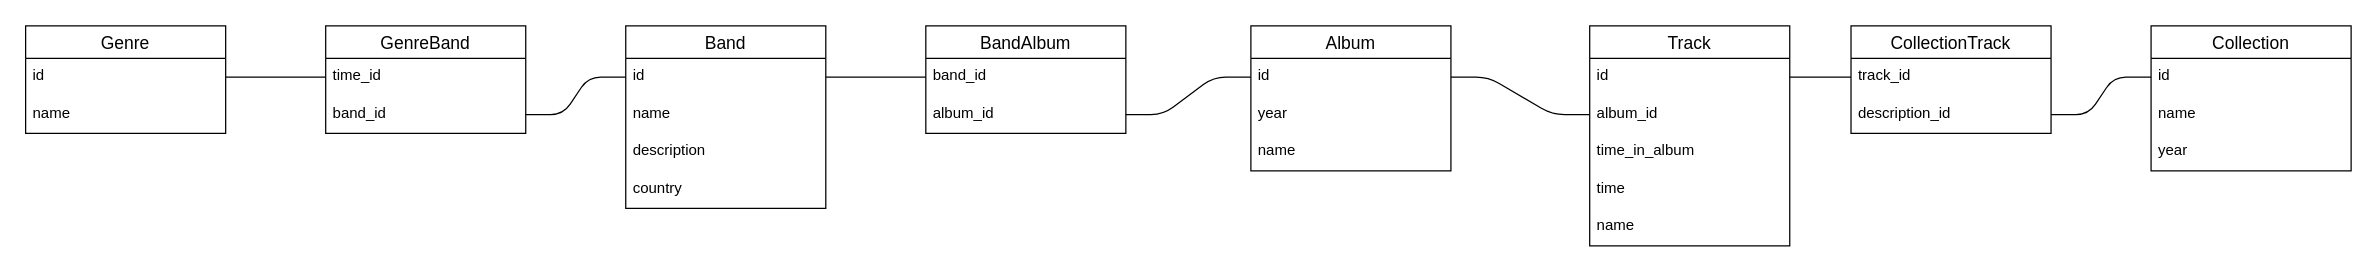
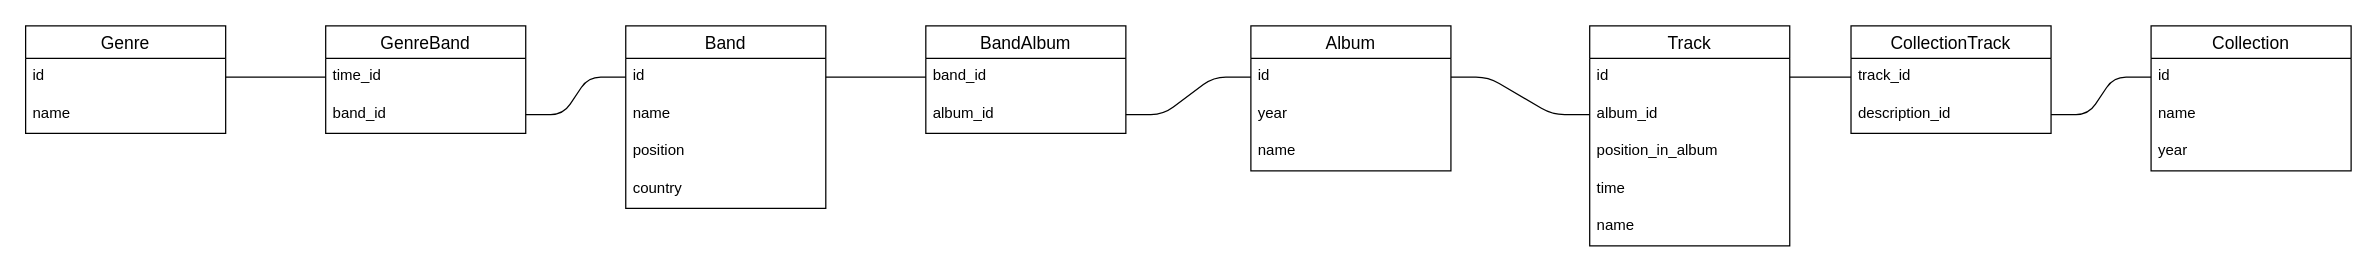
node "description": label "description" -> "position"
node "time_in_album": label "time_in_album" -> "position_in_album"
